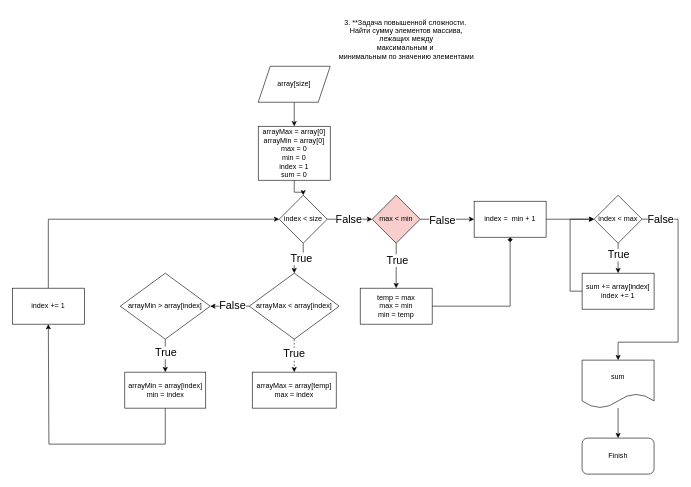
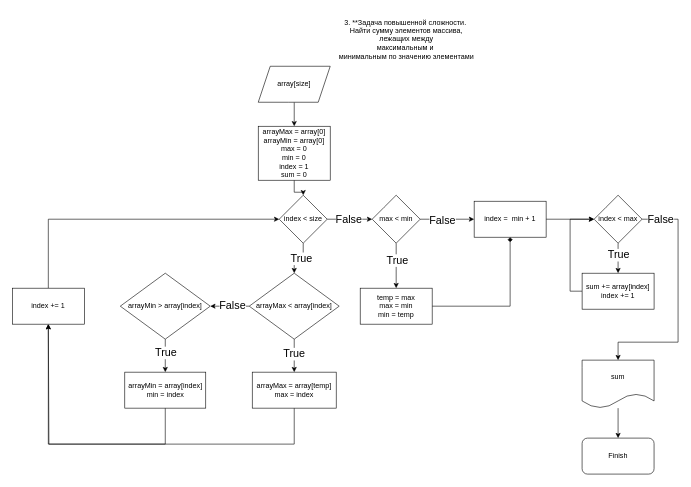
node "max < min": fillcolor #f8cecc -> #ffffff
edge "arrayMax < array[index]" -> "arrayMax = array[temp] max = index": style dashed -> solid
edge "arrayMax = array[temp] max = index" -> "index += 1": added
